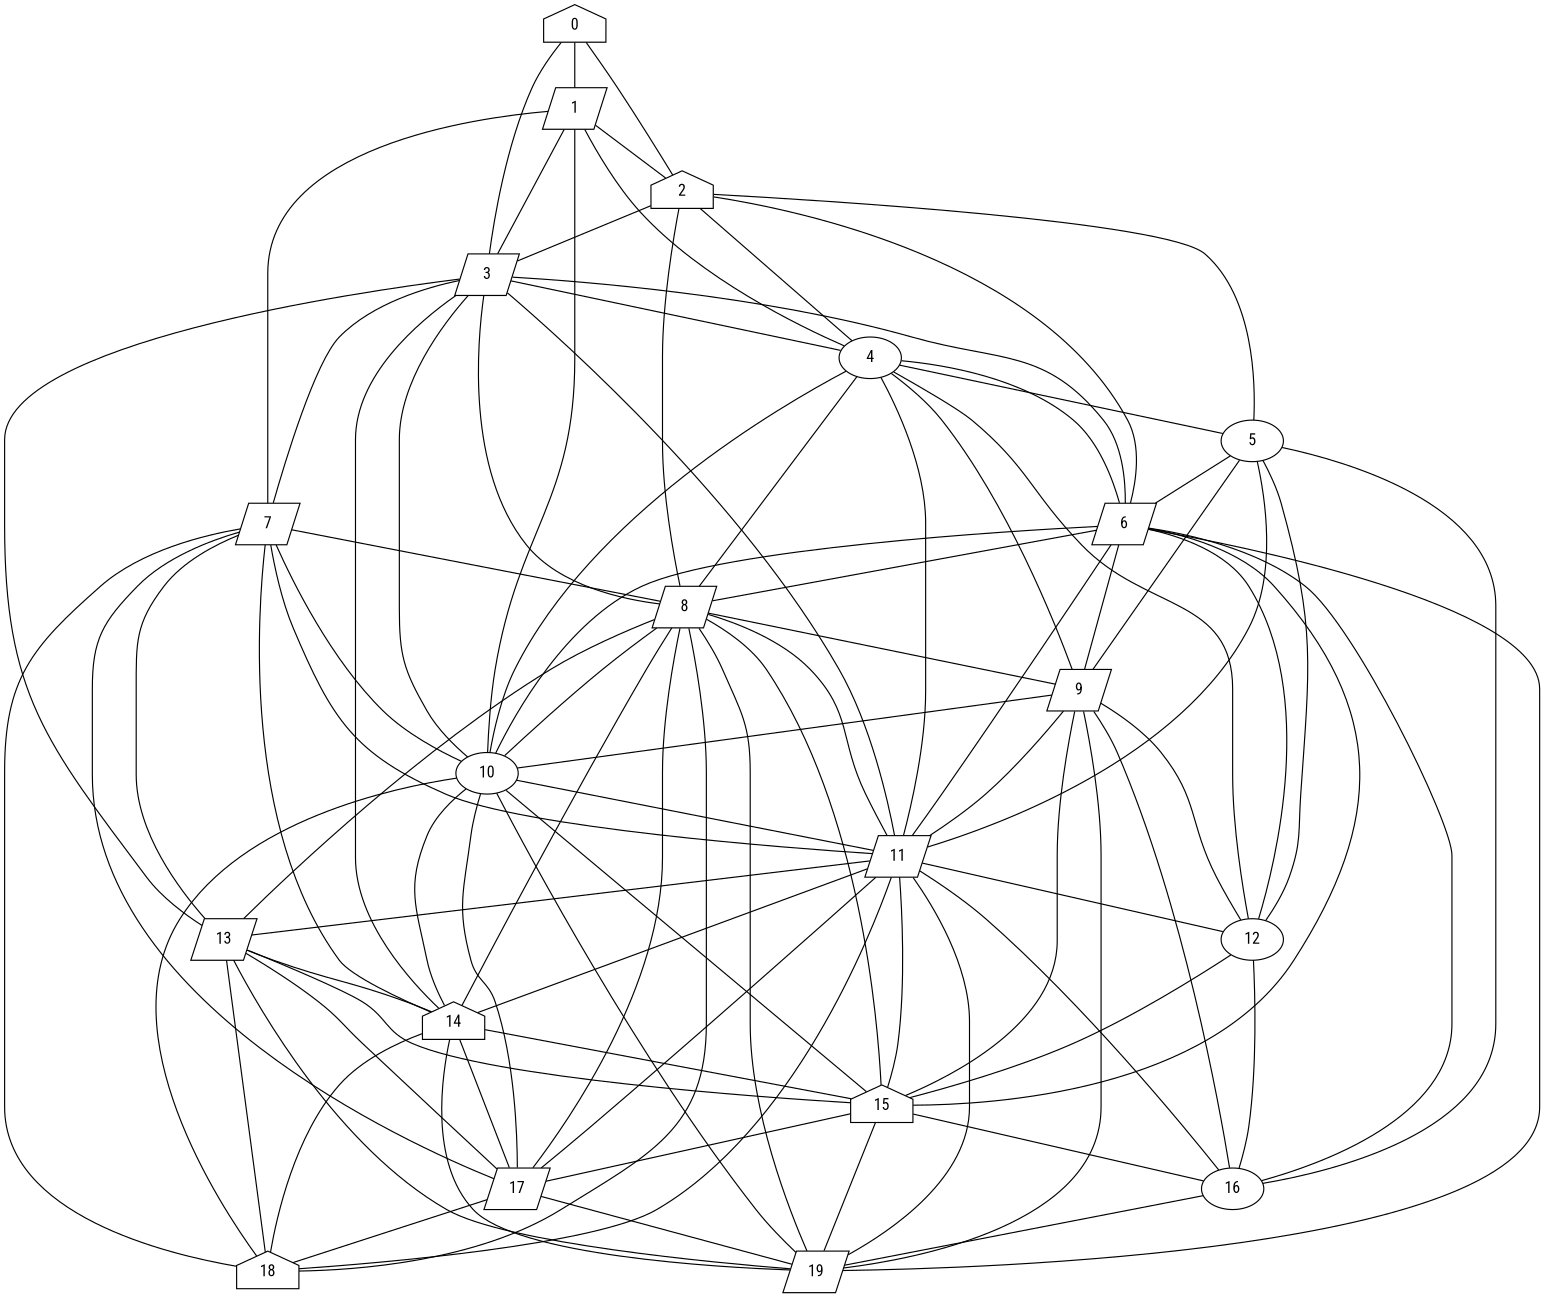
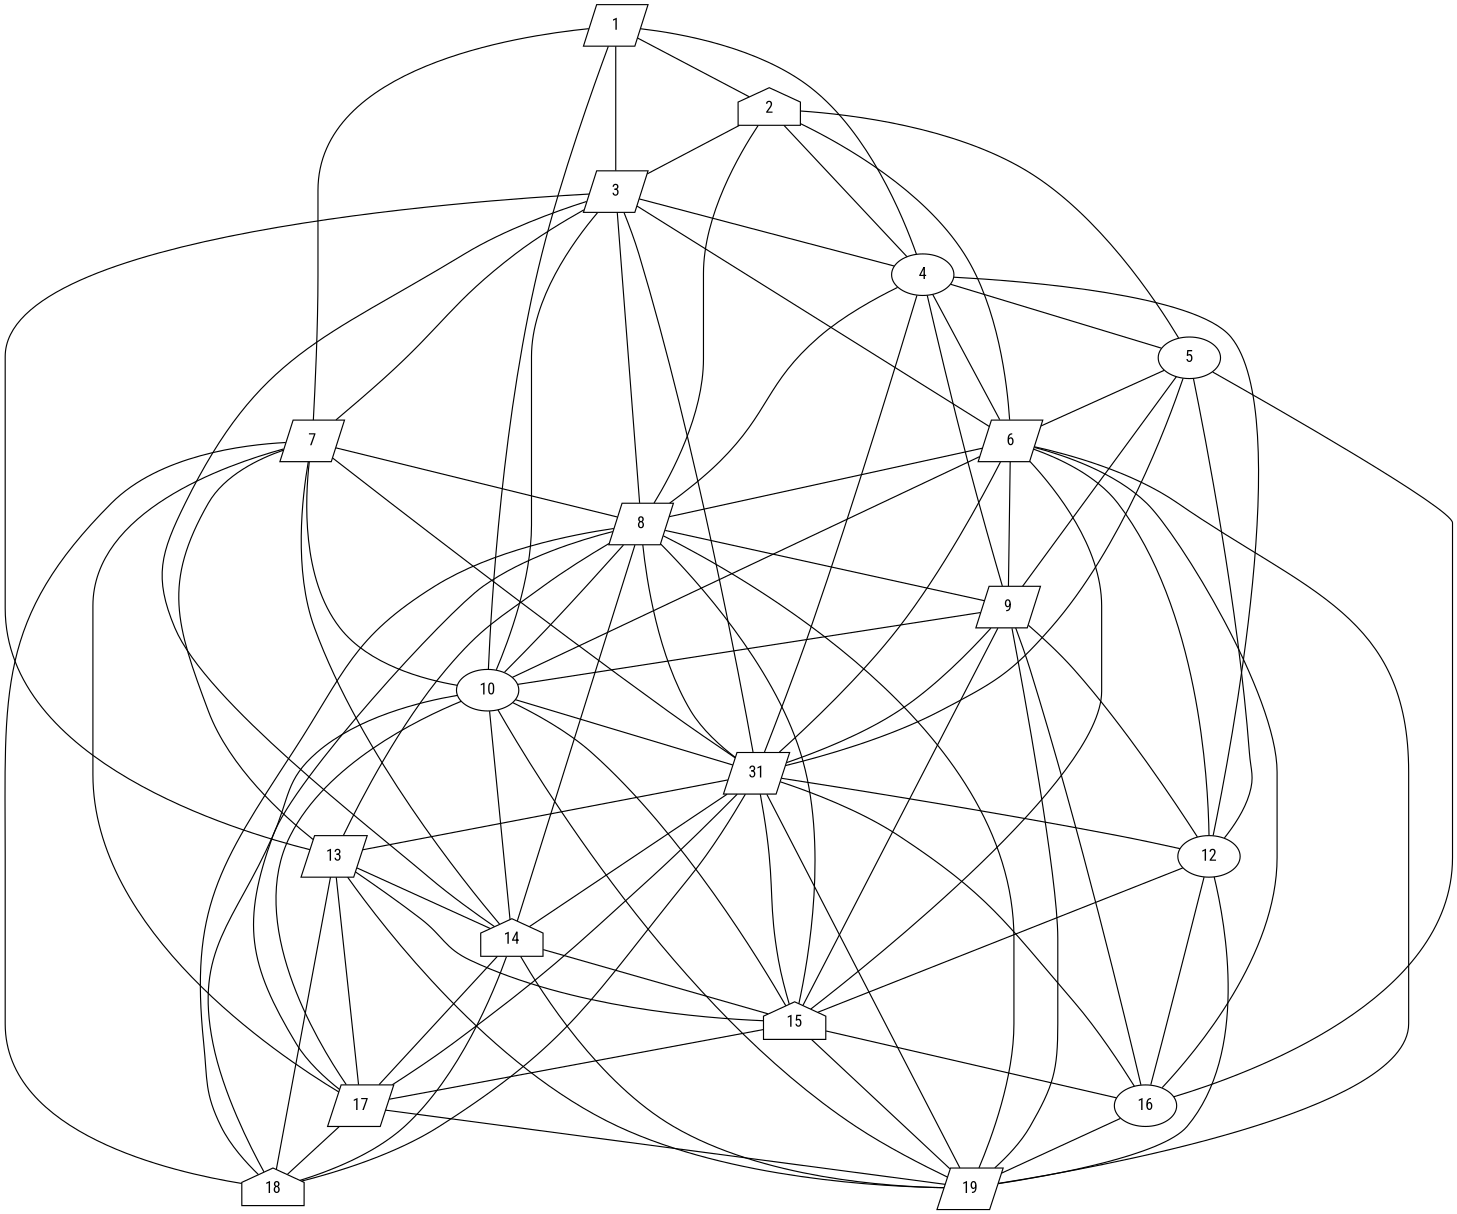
node "0": removed
edge "4" -- "10": removed
node "11": label "11" -> "31"
edge "12" -- "19": added
